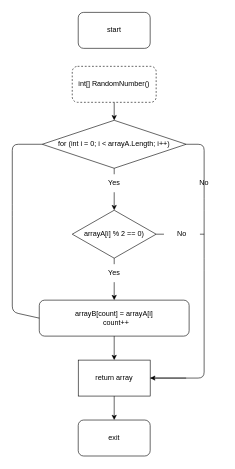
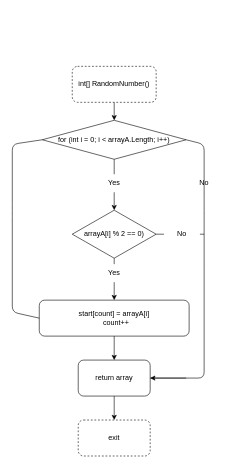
node "start": removed
node "for (int i = 0; i < arrayA.Length; i++)": size 144x48 -> 144x39
node "arrayB[count] = arrayA[i] count++": label "arrayB[count] = arrayA[i] count++" -> "start[count] = arrayA[i] count++"
node "return array": shape rectangle -> rounded rectangle
node "exit": style solid -> dashed
